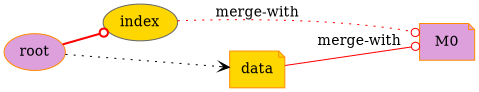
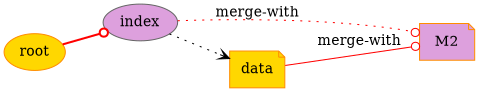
node "index": fillcolor gold -> plum
node "M0": label "M0" -> "M2"
node "root": fillcolor plum -> gold
edge "root" -> "data": now "index" -> "data"
